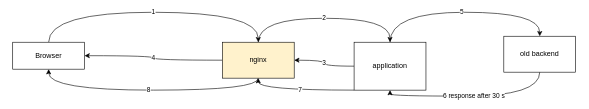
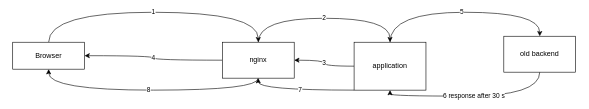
node "nginx": fillcolor #fff2cc -> #ffffff
